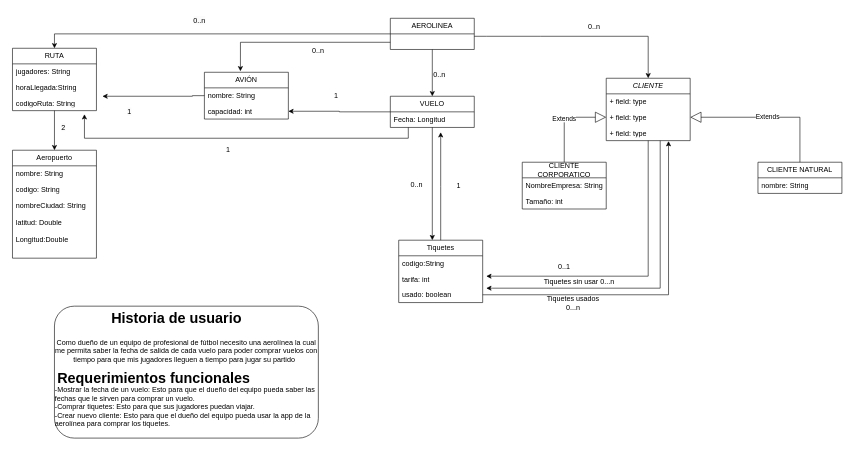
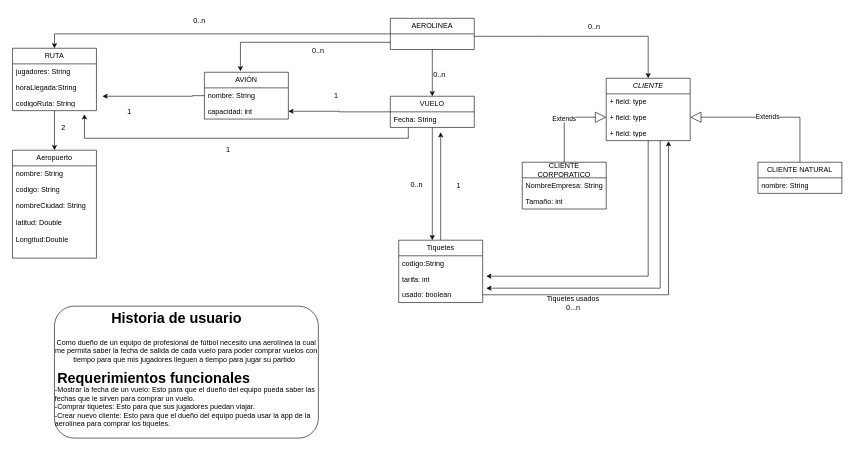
node "Fecha: Longitud": label "Fecha: Longitud" -> "Fecha: String"
node "0..1": removed
node "Tiquetes sin usar 0...n": removed
